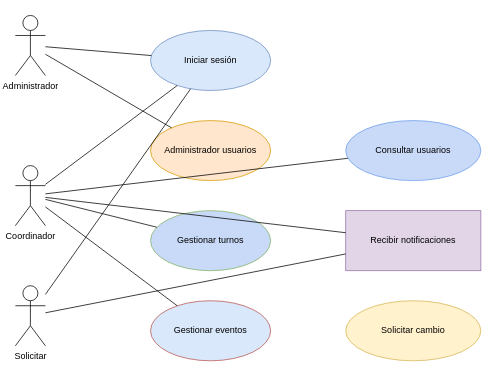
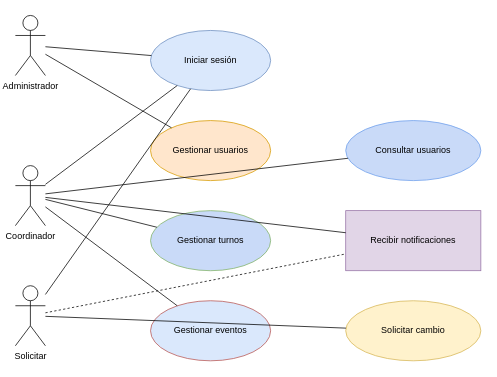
node "Administrador usuarios": label "Administrador usuarios" -> "Gestionar usuarios"
edge "Recibir notificaciones" -- "Solicitar": style solid -> dashed
edge "Solicitar" -- "Solicitar cambio": added
